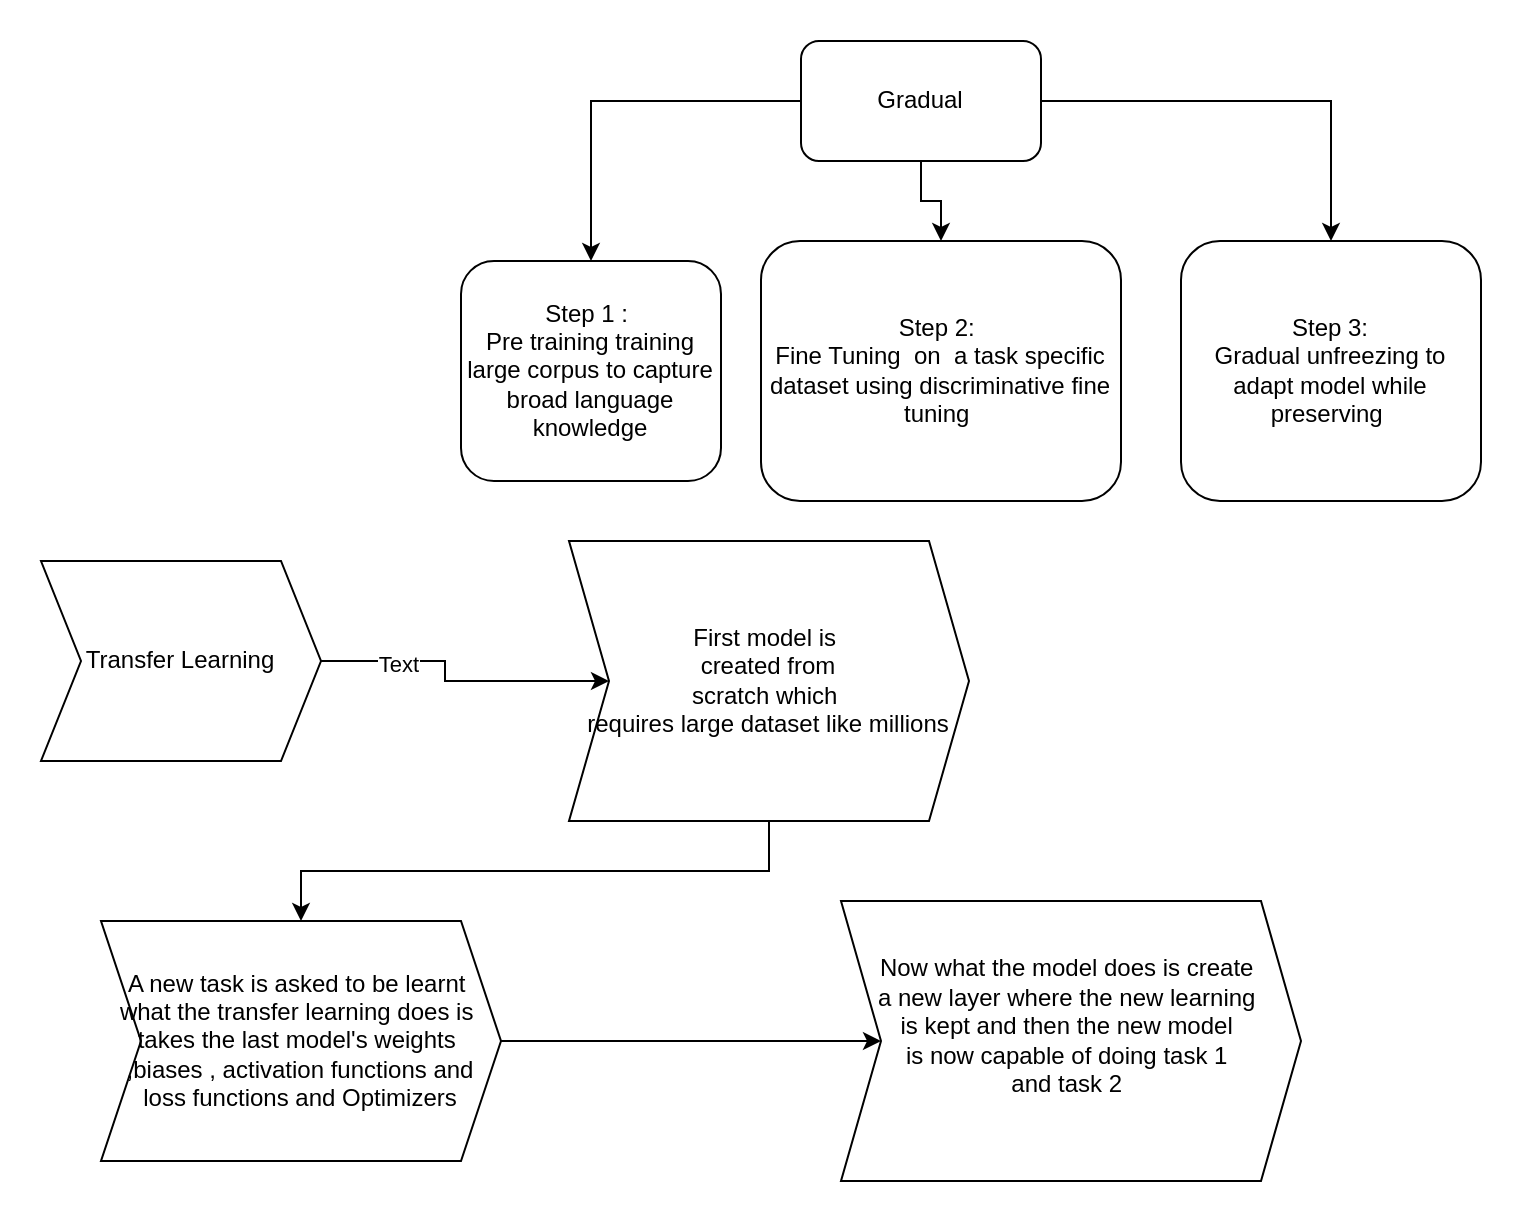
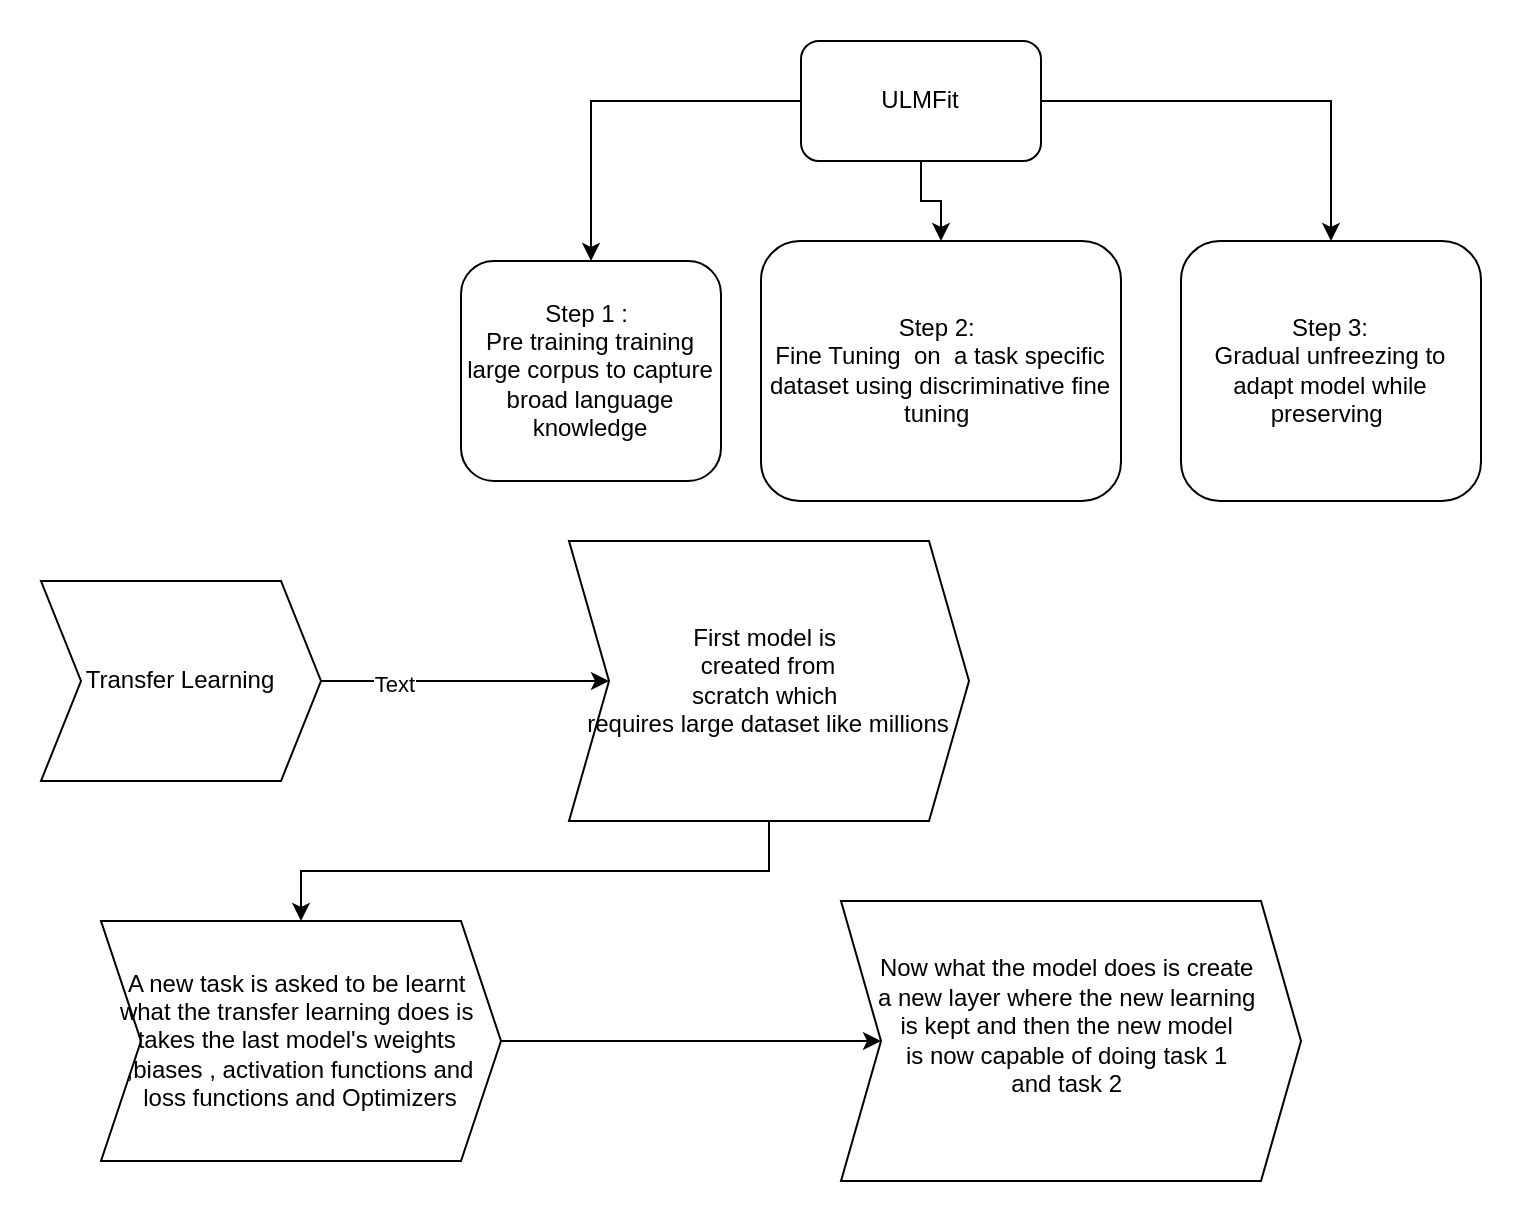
node "Gradual": label "Gradual" -> "ULMFit"
node "Transfer Learning": moved (181, 661) -> (181, 681)
